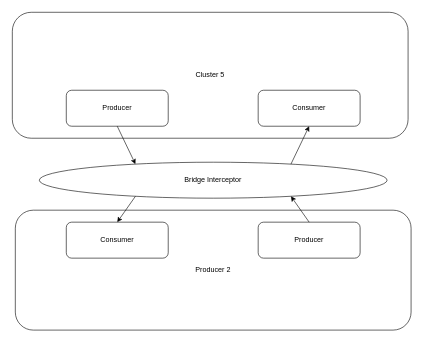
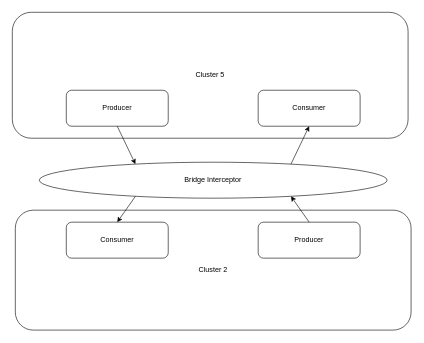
node "Producer 2": label "Producer 2" -> "Cluster 2"
